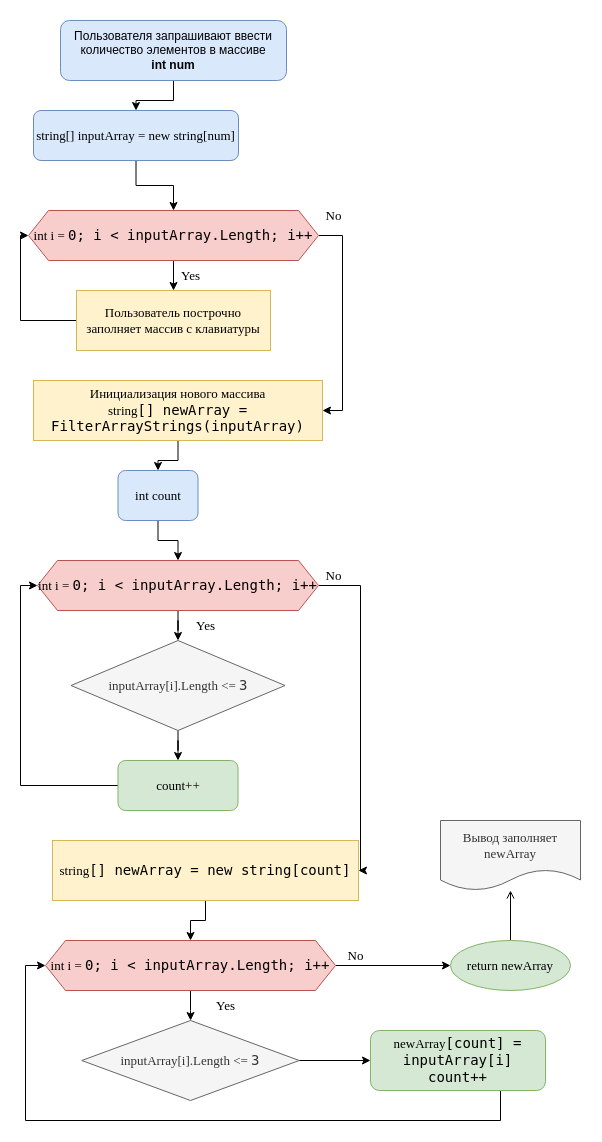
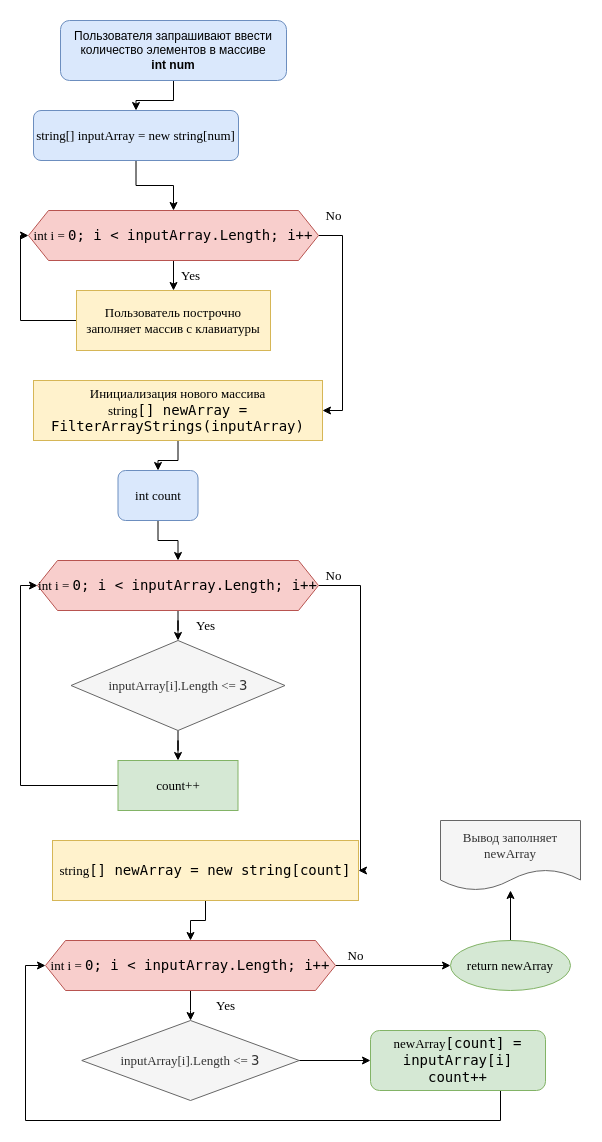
node "count++": shape rounded rectangle -> rectangle
edge "return newArray" -> "Вывод заполняет newArray": arrowhead open -> classic
